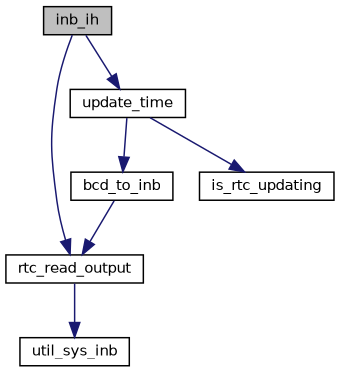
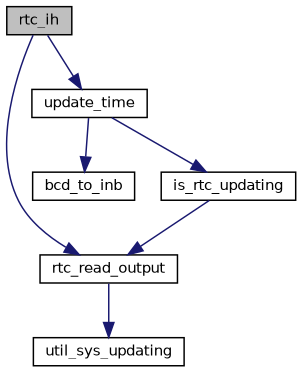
node "inb_ih": label "inb_ih" -> "rtc_ih"
edge "bcd_to_inb" -> "rtc_read_output": now "is_rtc_updating" -> "rtc_read_output"
node "util_sys_inb": label "util_sys_inb" -> "util_sys_updating"
